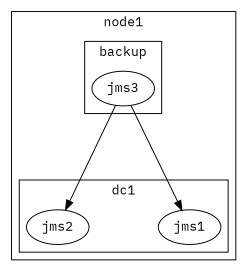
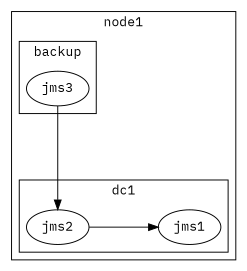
edge "jms3" -> "jms1": now "jms2" -> "jms1"
